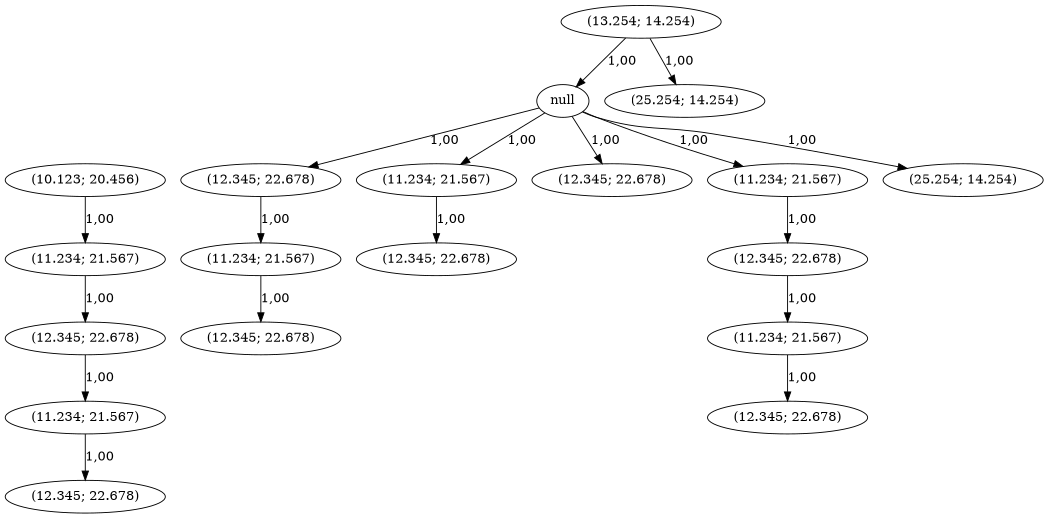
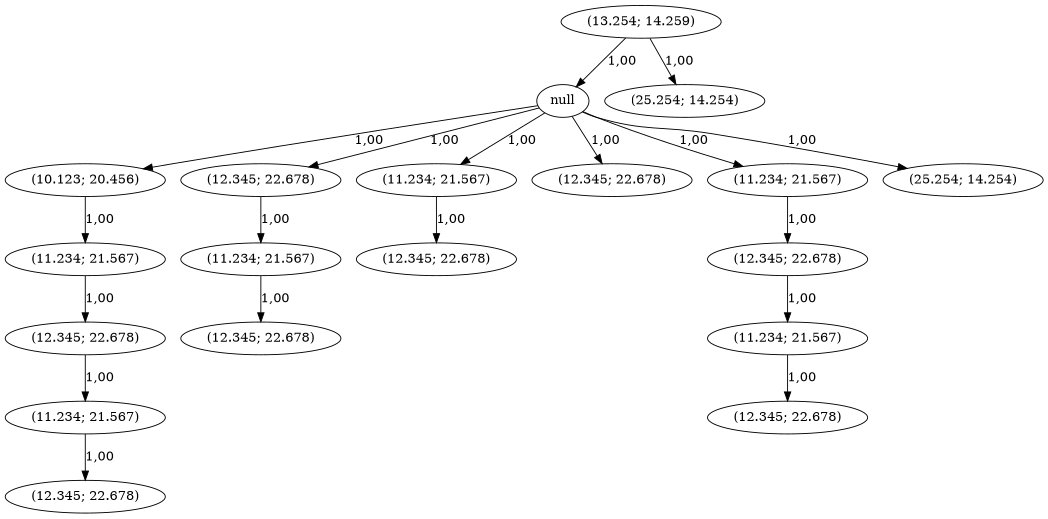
node "(13.254; 14.254)": label "(13.254; 14.254)" -> "(13.254; 14.259)"
edge "null" -> "(10.123; 20.456)": added, label "1,00"
